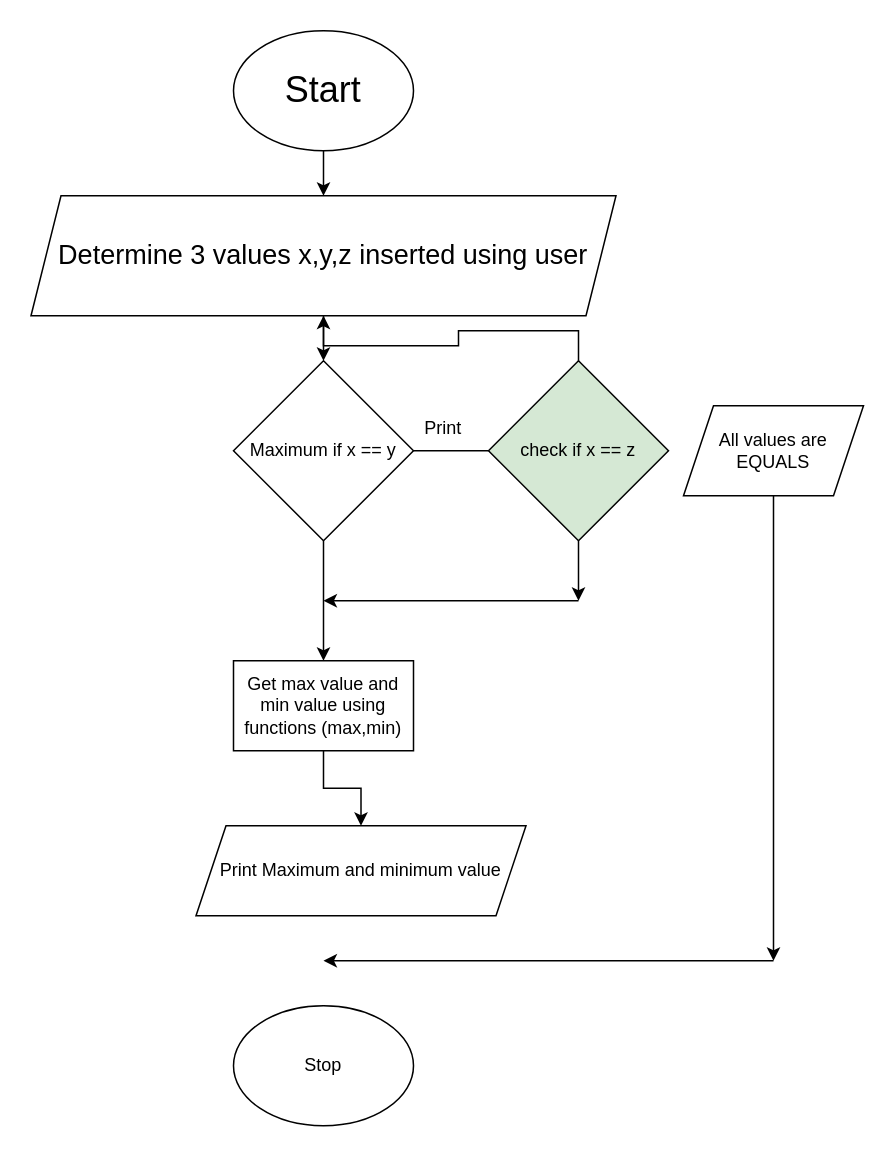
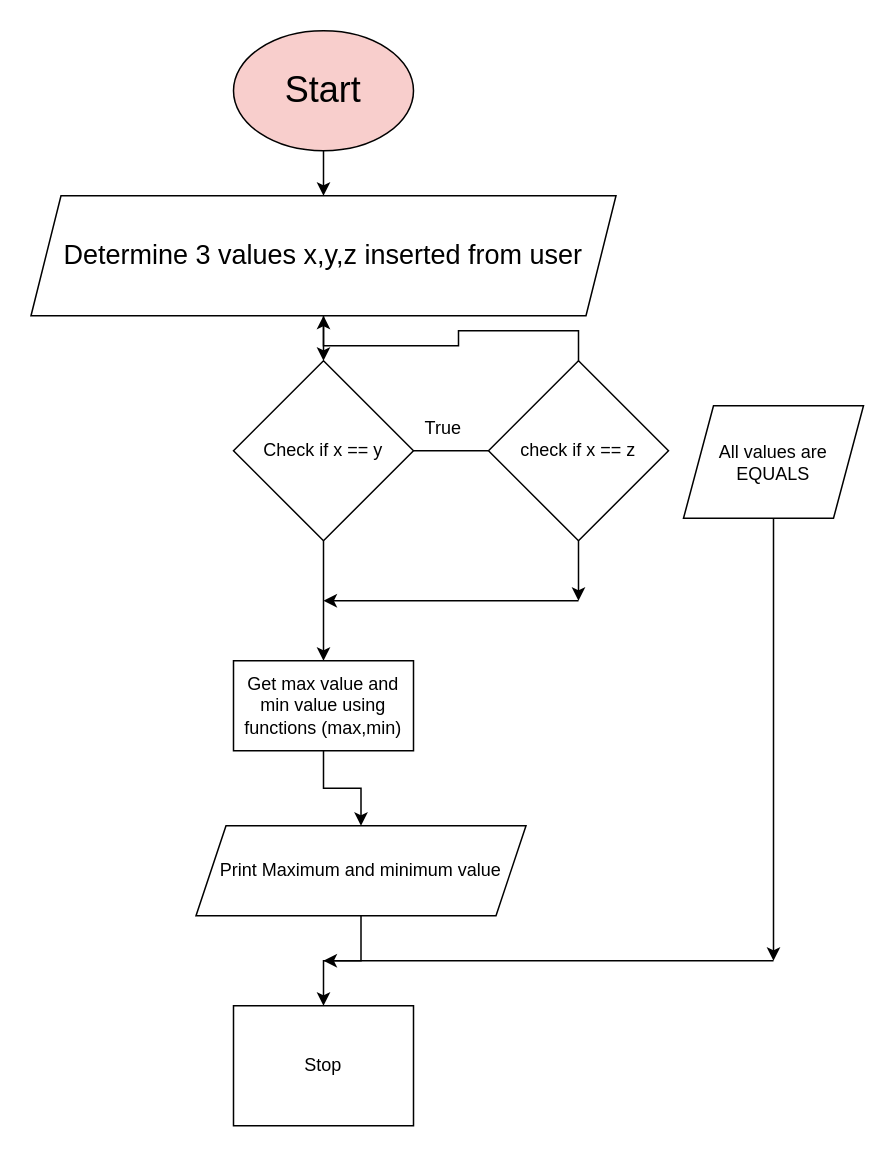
node "Start": fillcolor #ffffff -> #f8cecc
node "Determine 3 values x,y,z inserted using user": label "Determine 3 values x,y,z inserted using user" -> "Determine 3 values x,y,z inserted from user"
node "Print": label "Print" -> "True"
node "Maximum if x == y": label "Maximum if x == y" -> "Check if x == y"
node "check if x == z": fillcolor #d5e8d4 -> #ffffff
node "All values are EQUALS": size 180x90 -> 180x113
edge "Print Maximum and minimum value" -> "Stop": added
node "Stop": shape ellipse -> rectangle
